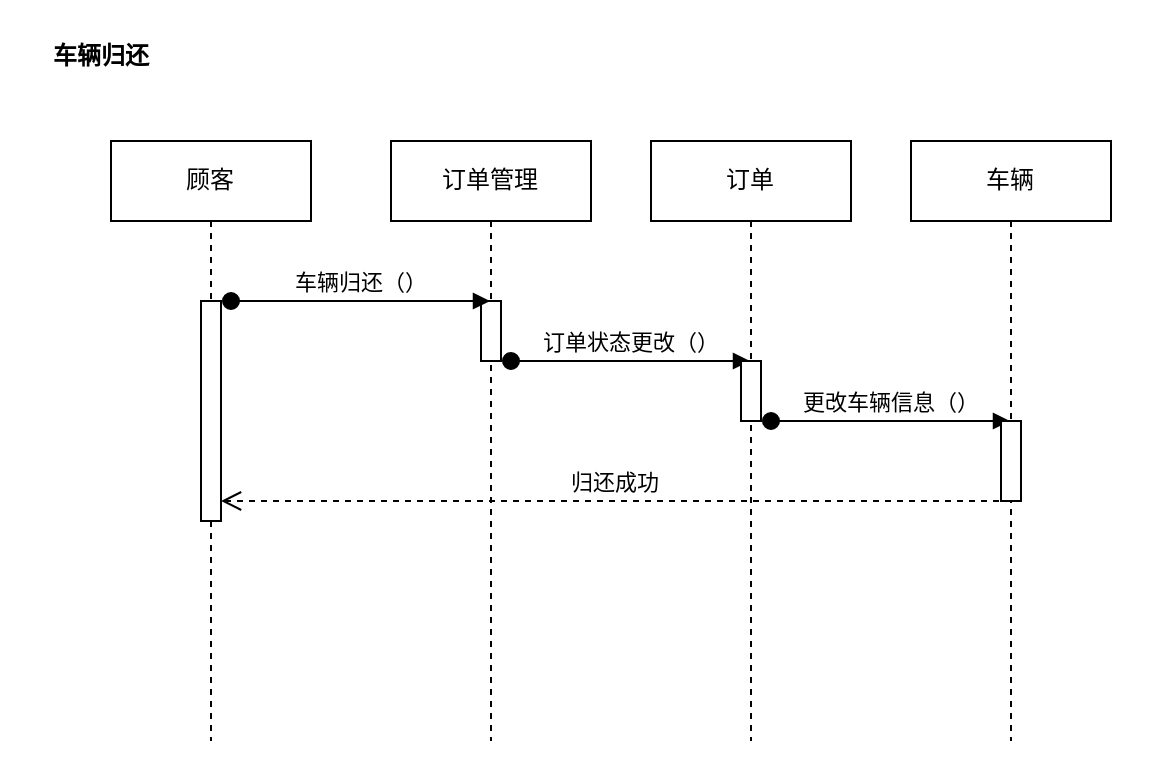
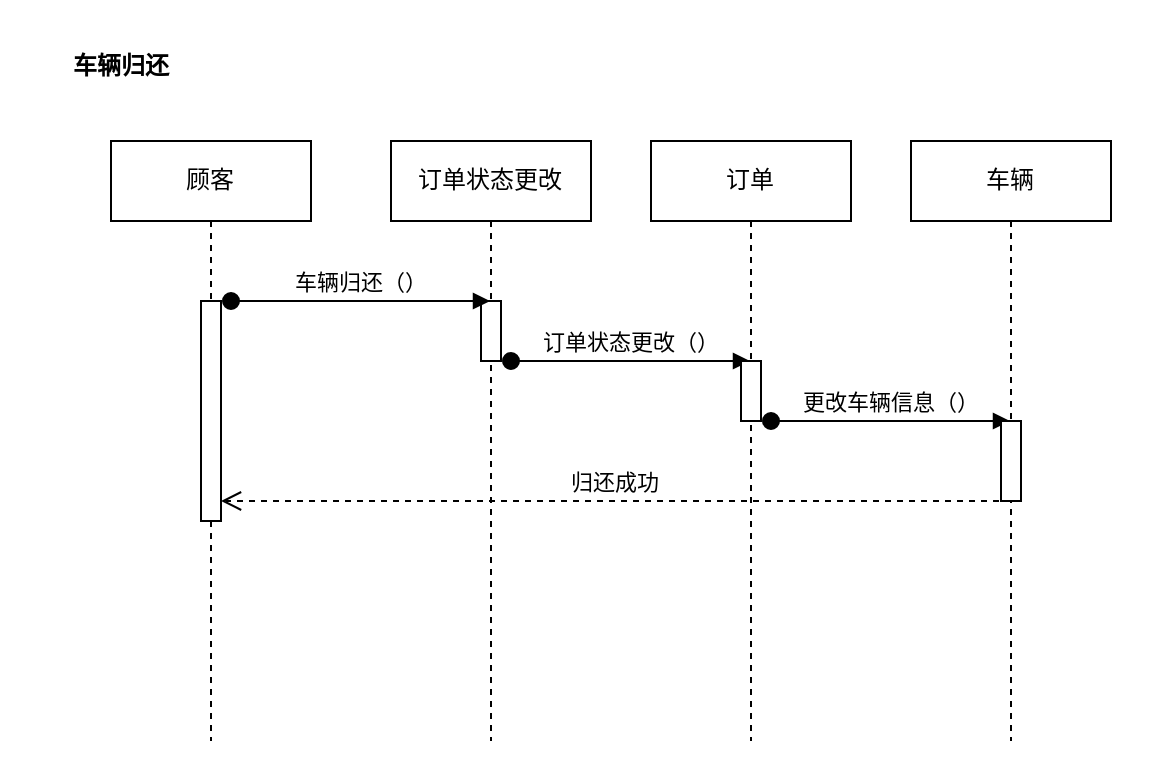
node "车辆归还": moved (101, 57) -> (121, 67)
node "订单管理": label "订单管理" -> "订单状态更改"
